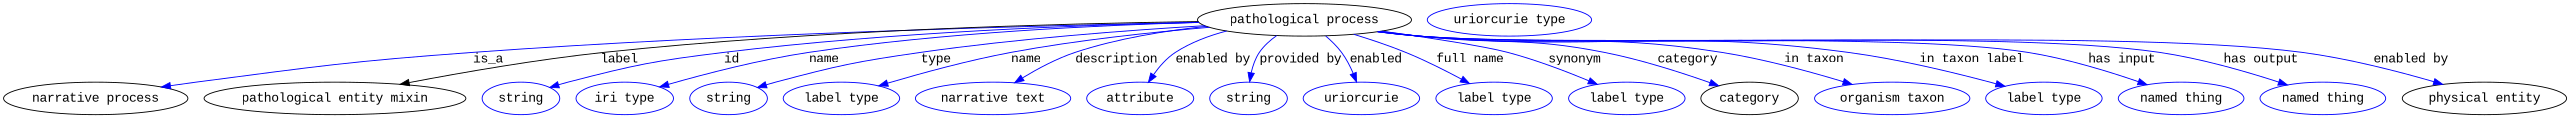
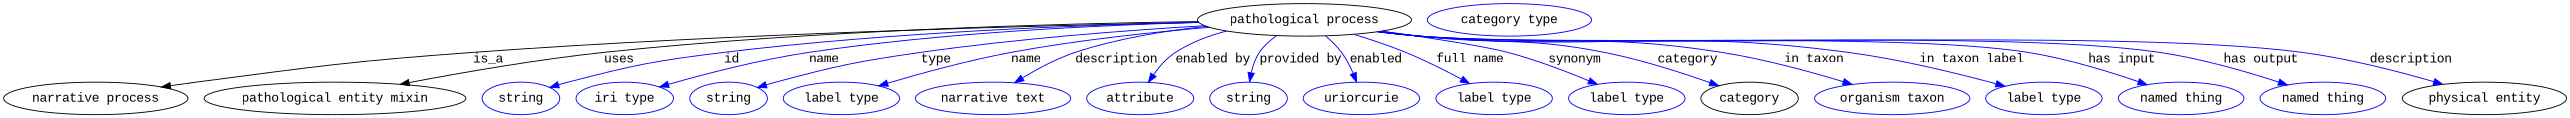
node "uriorcurie type": label "uriorcurie type" -> "category type"
edge "pathological process" -> "narrative process": color blue -> black
edge "pathological process" -> "pathological entity mixin": label "label" -> "uses"
edge "pathological process" -> "physical entity": label "enabled by" -> "description"
